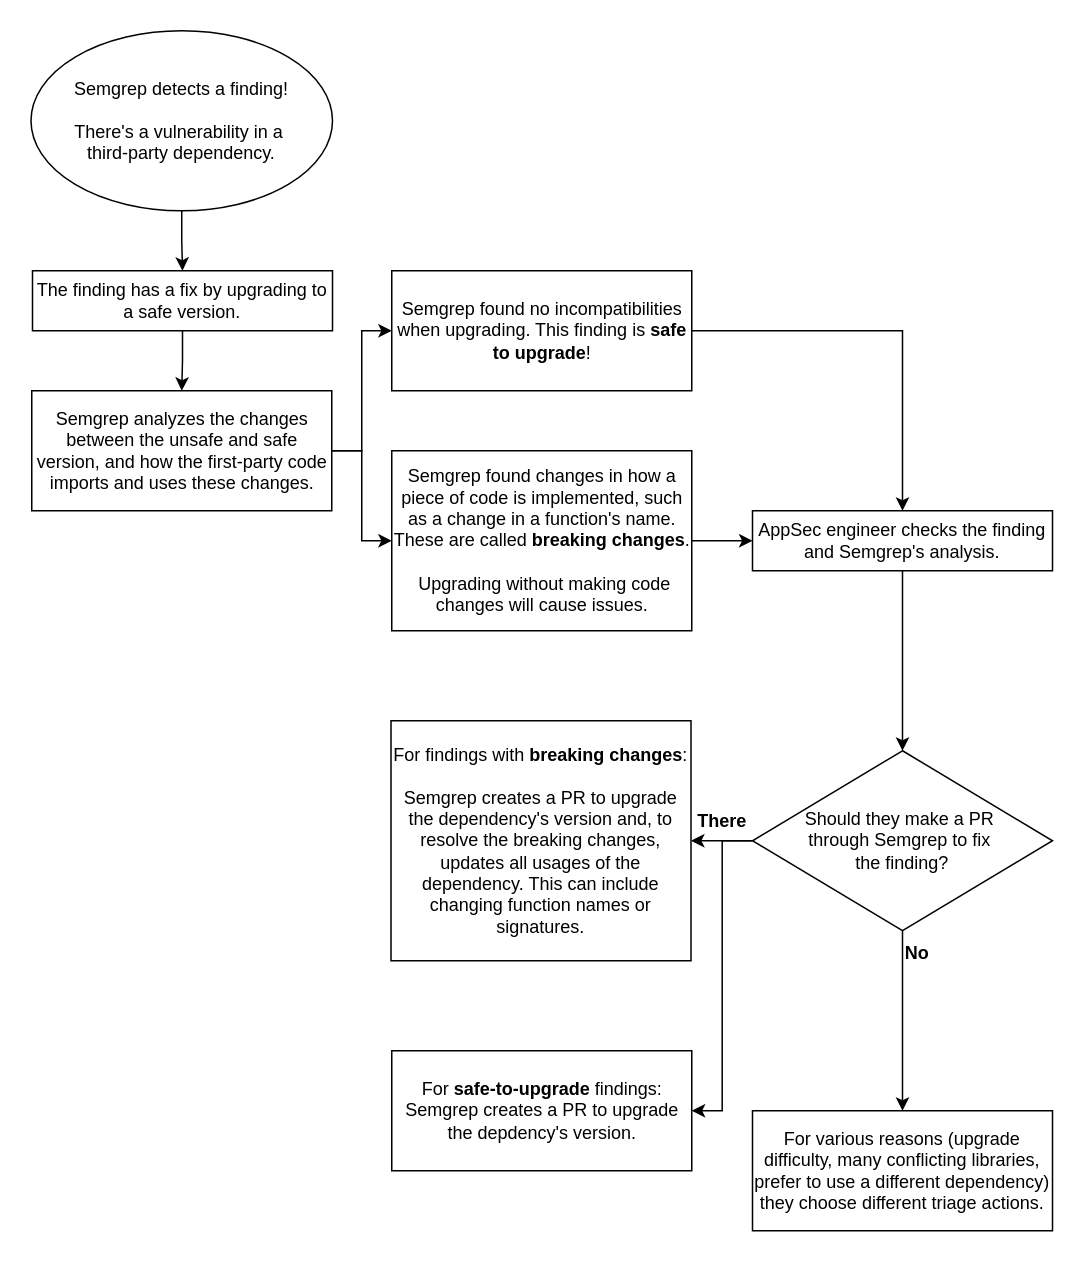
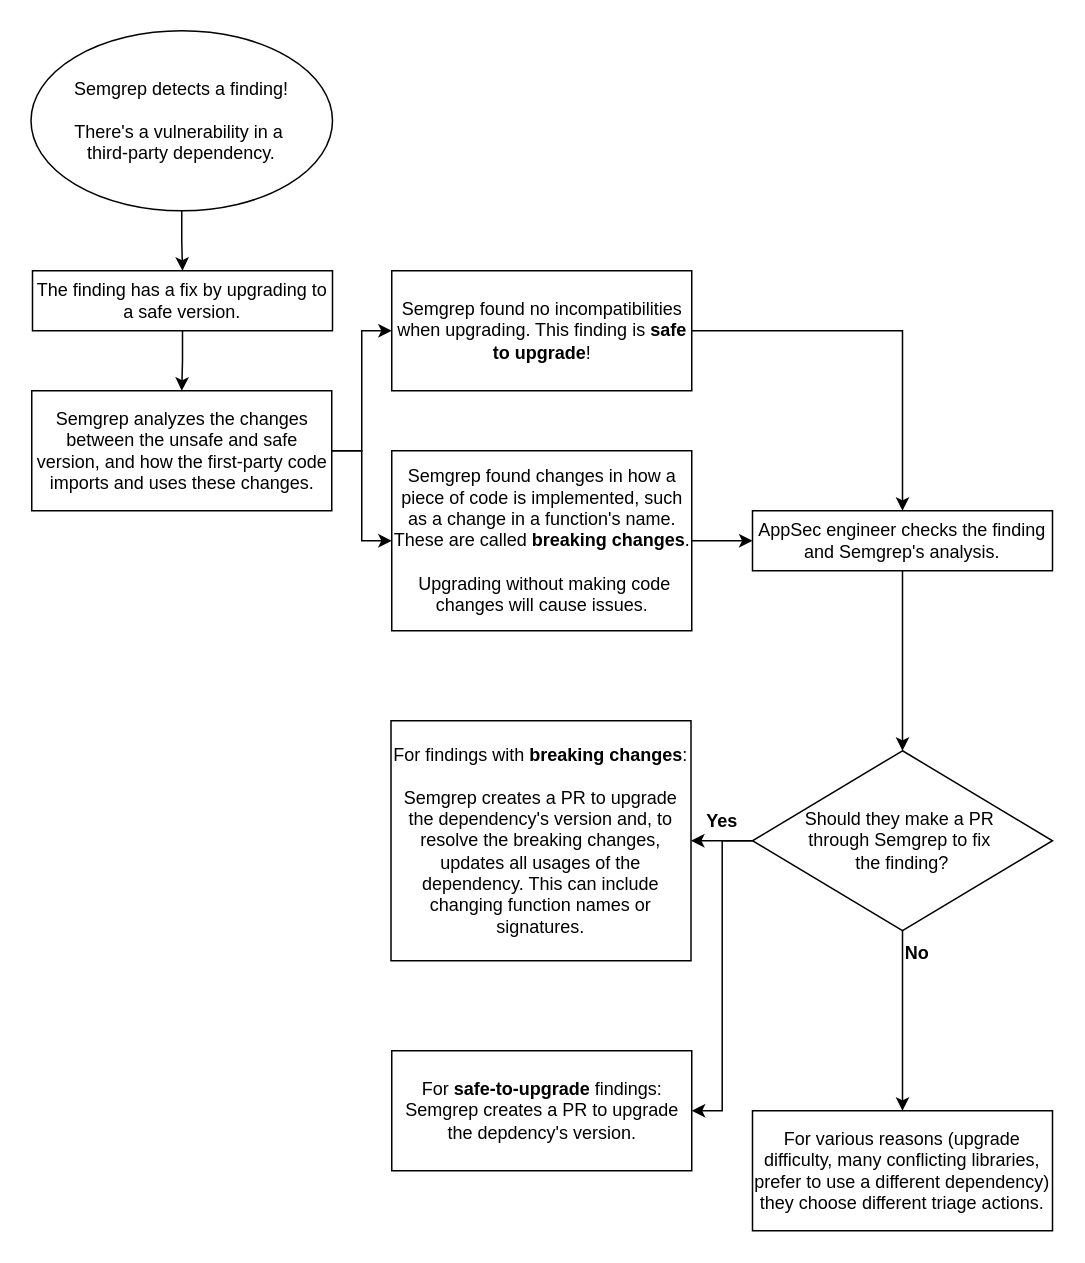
node "There": label "There" -> "Yes"
